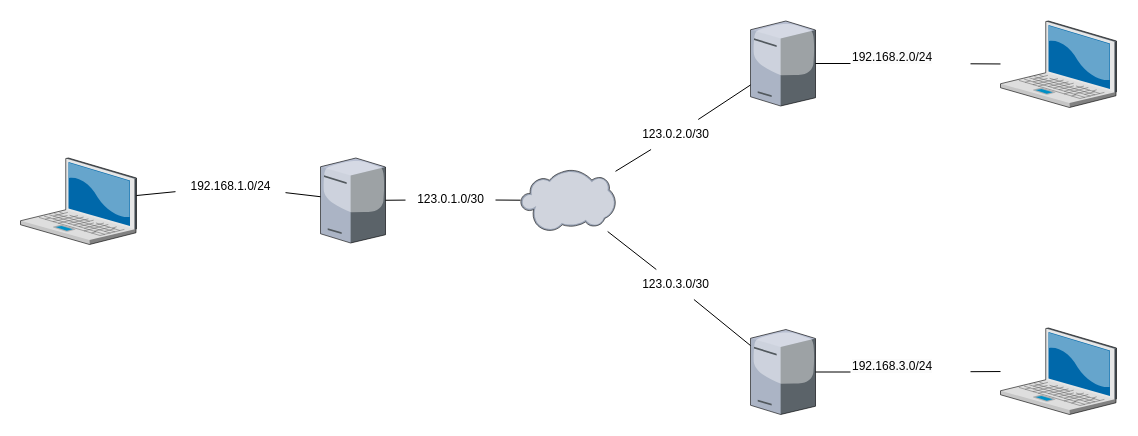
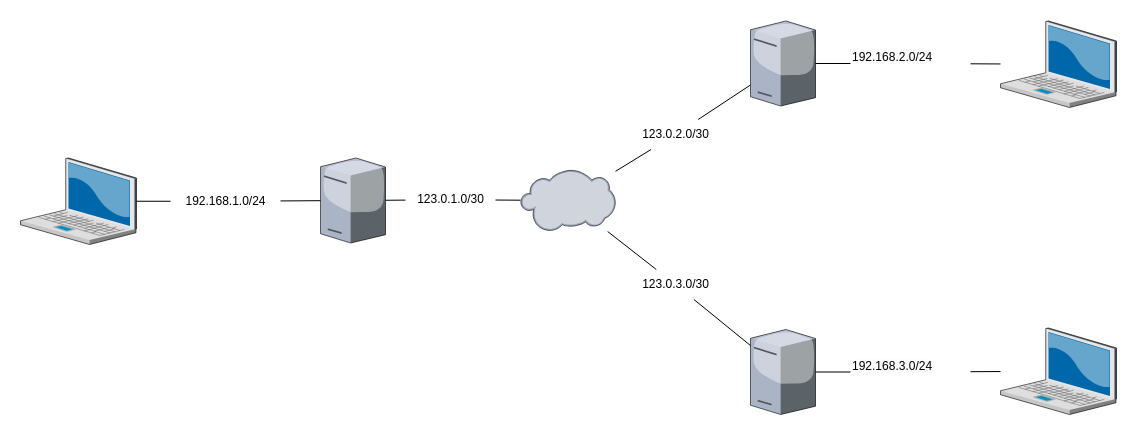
node "192.168.1.0/24": moved (231, 186) -> (226, 201)
